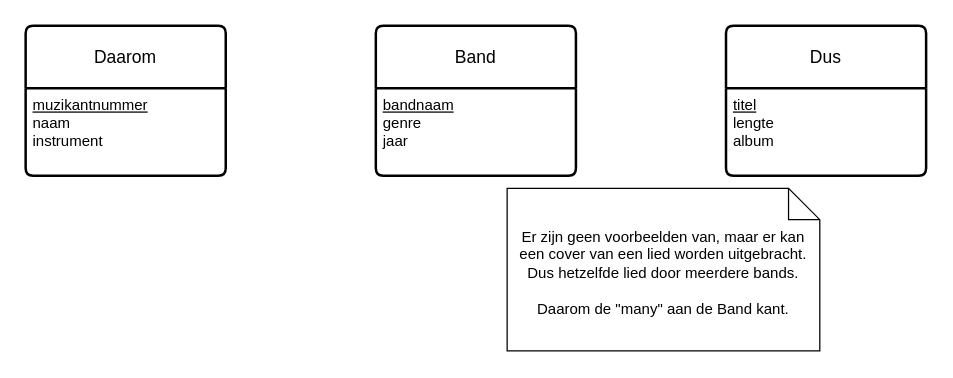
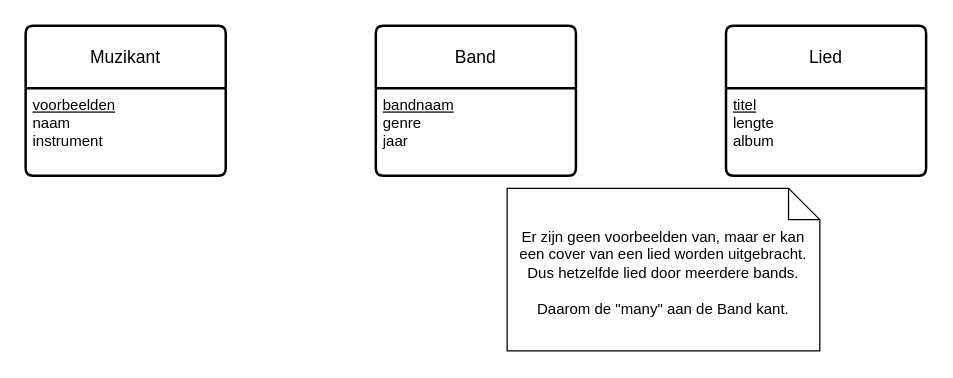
node "Daarom": label "Daarom" -> "Muzikant"
node "Dus": label "Dus" -> "Lied"
node "muzikantnummer naam instrument": label "muzikantnummer naam instrument" -> "voorbeelden naam instrument"
